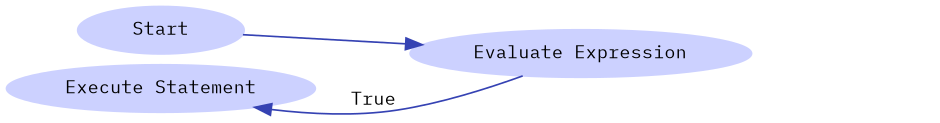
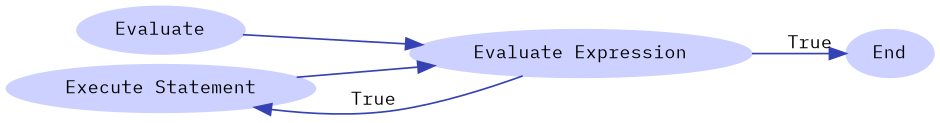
node "Start": label "Start" -> "Evaluate"
node "End": added
edge "Execute Statement" -> "Evaluate Expression": added
